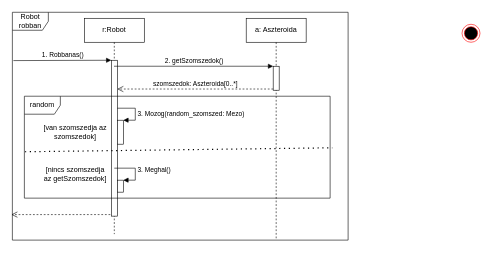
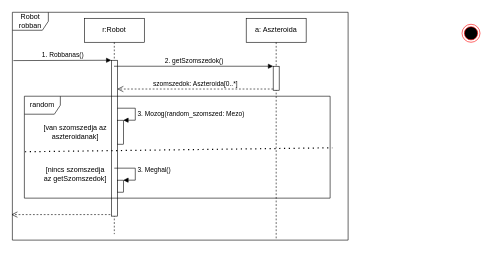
node "[van szomszedja az szomszedok]": label "[van szomszedja az szomszedok]" -> "[van szomszedja az aszteroidanak]"
